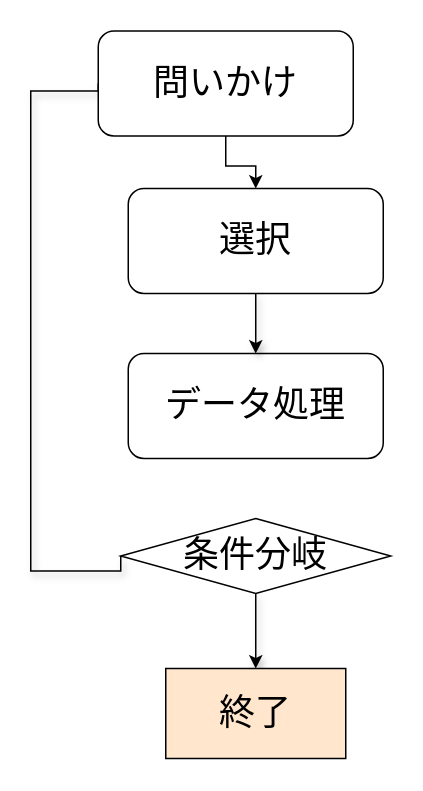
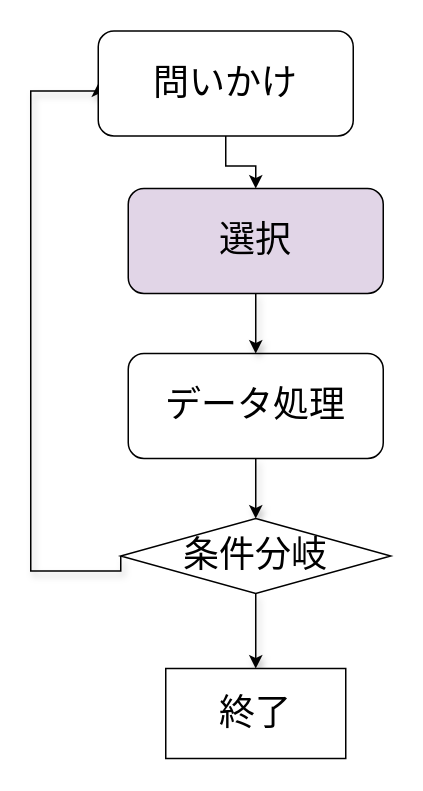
edge "問いかけ" -- "条件分岐": arrowhead none -> classic
node "選択": fillcolor #ffffff -> #e1d5e7
edge "データ処理" -> "条件分岐": added
node "終了": fillcolor #ffe6cc -> #ffffff
